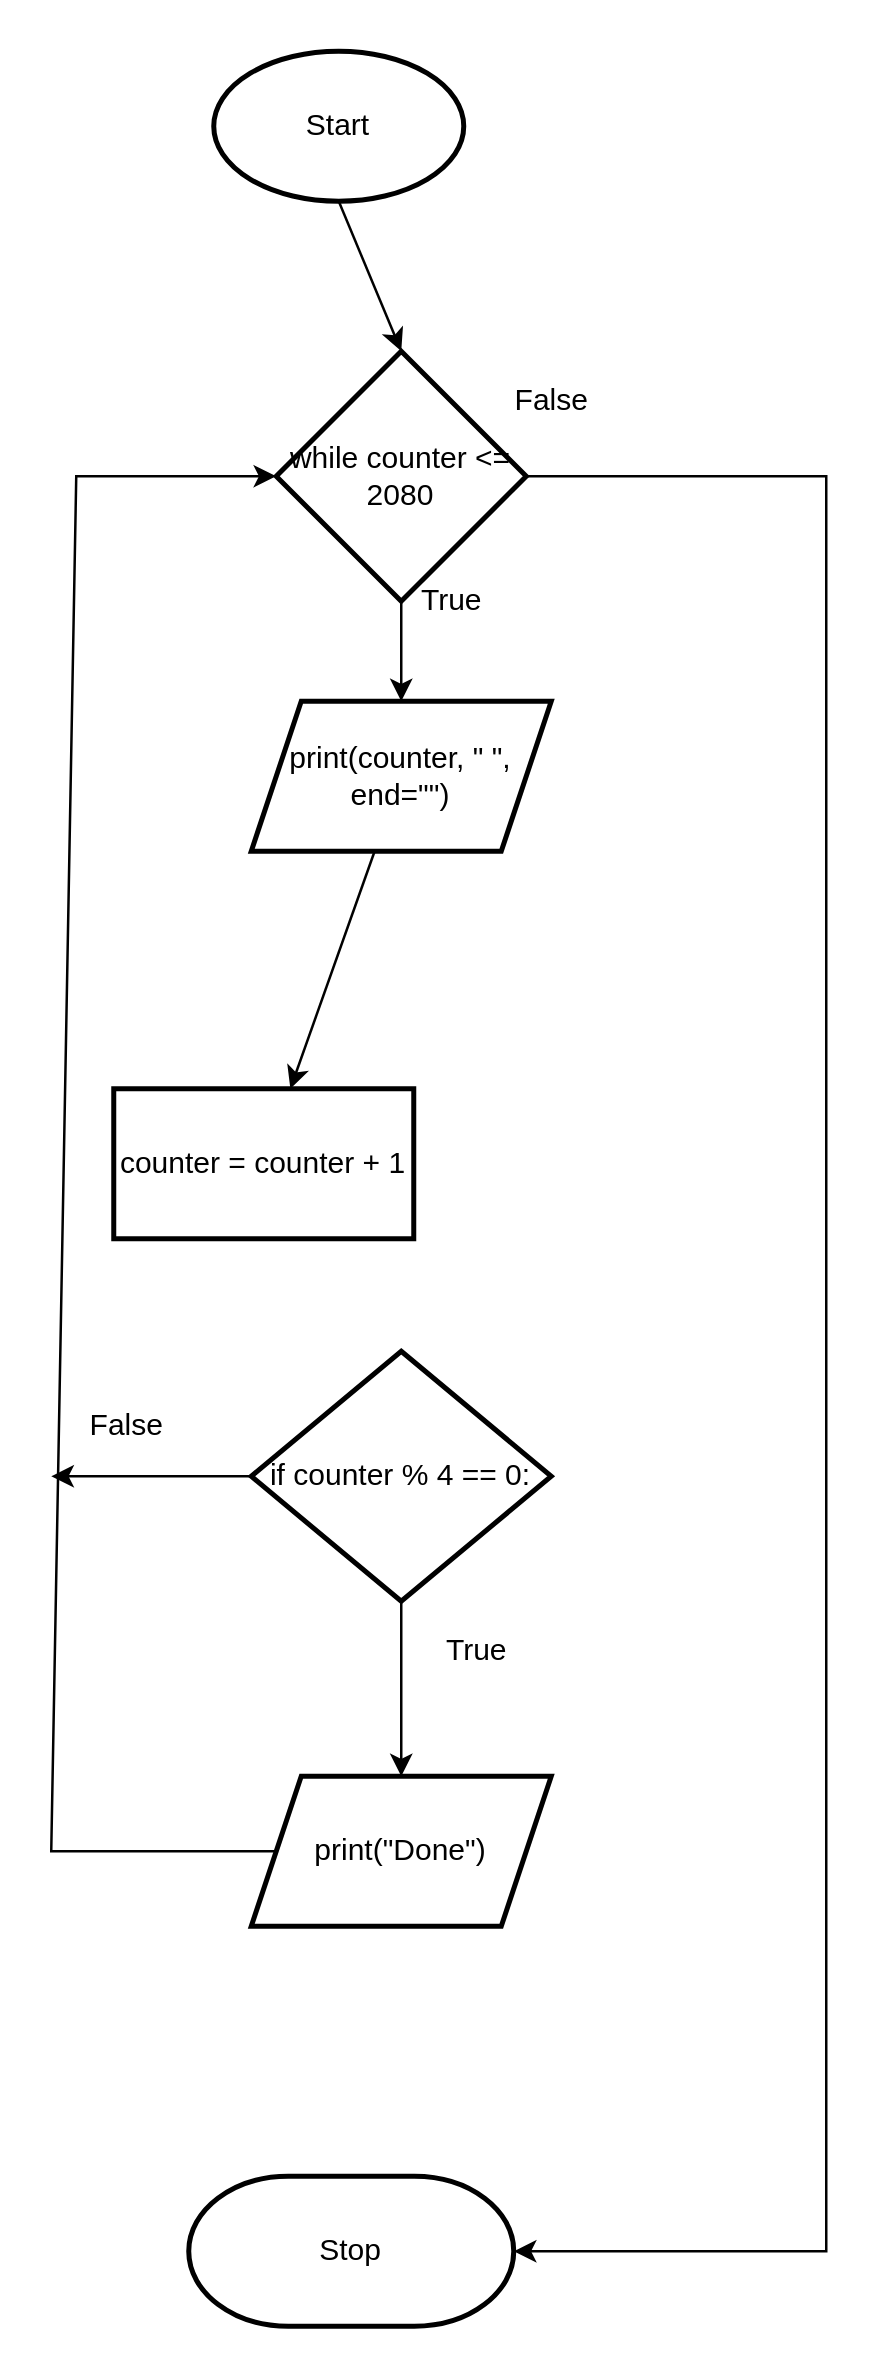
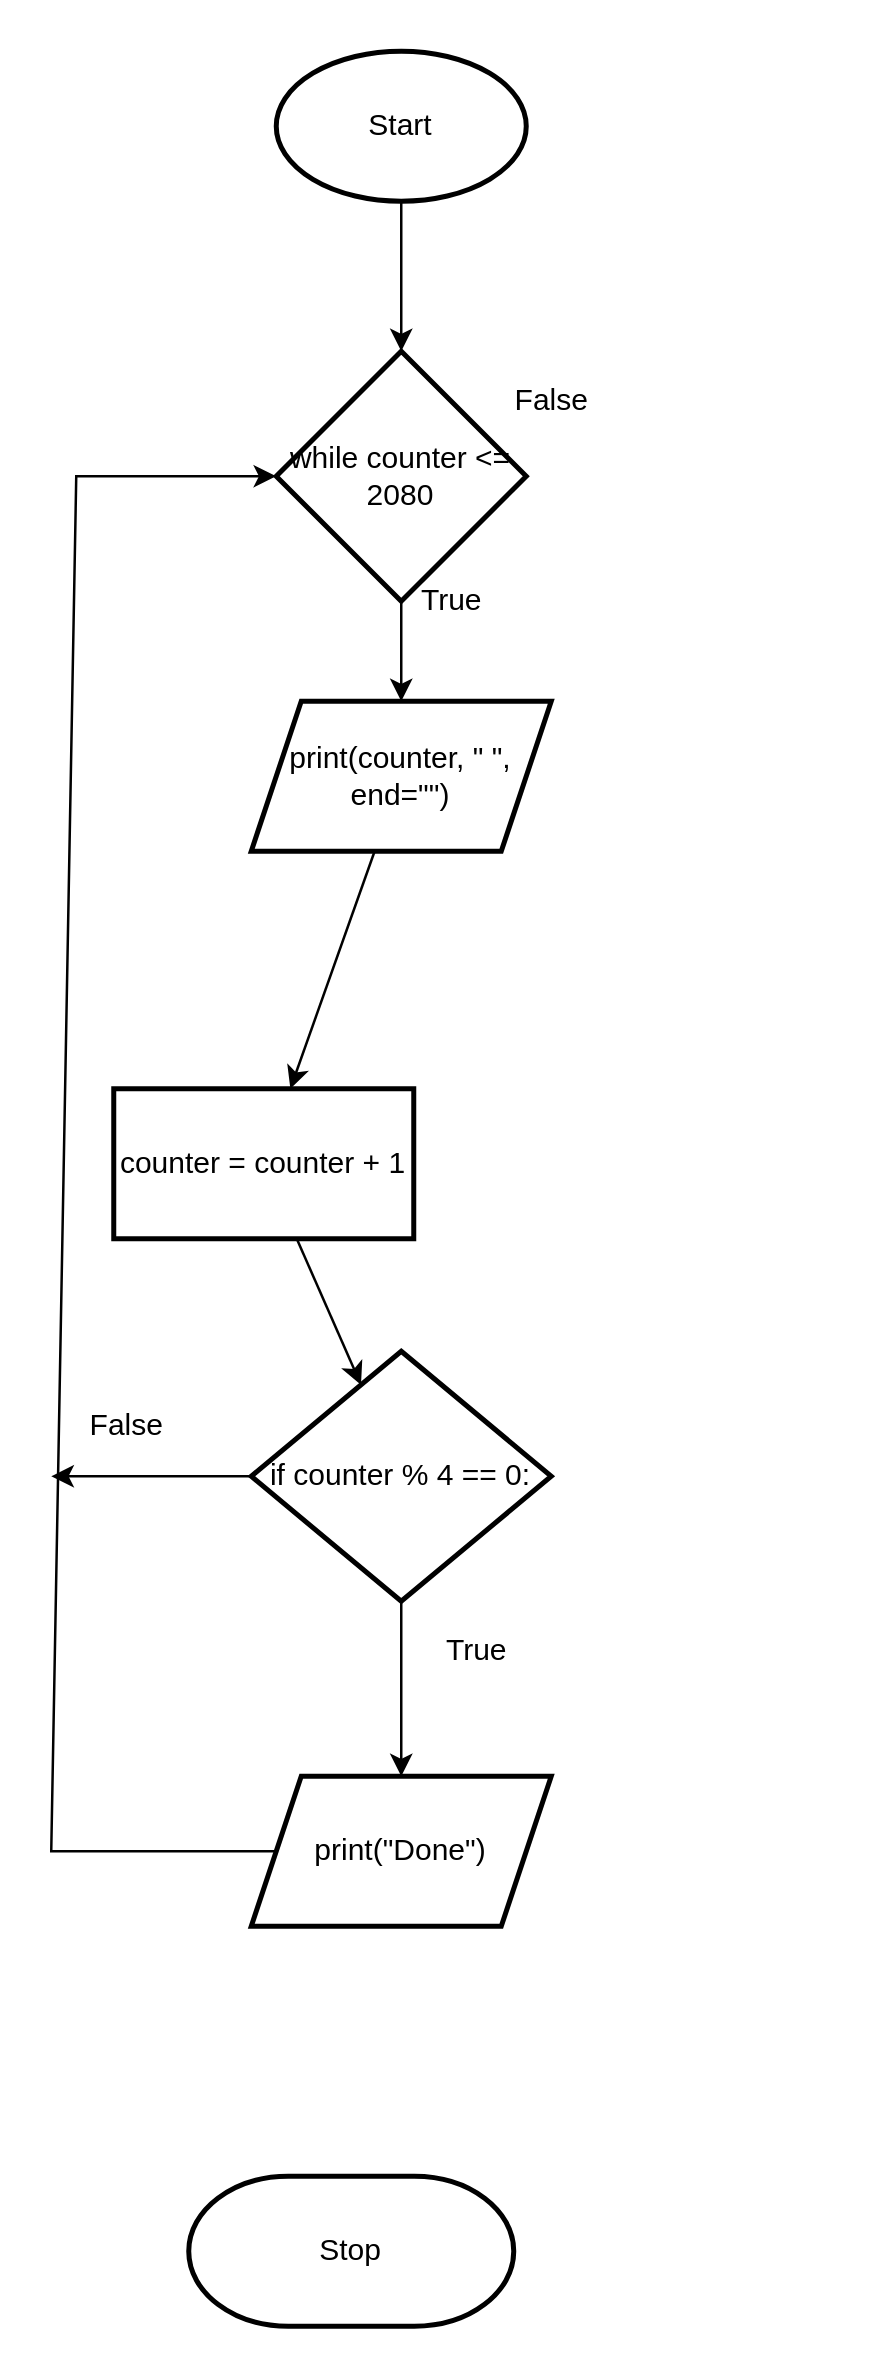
node "Start": moved (339, 126) -> (401, 126)
edge "counter = counter + 1" -> "if counter % 4 == 0:": added
edge "while counter <= 2080" -> "Stop": removed
